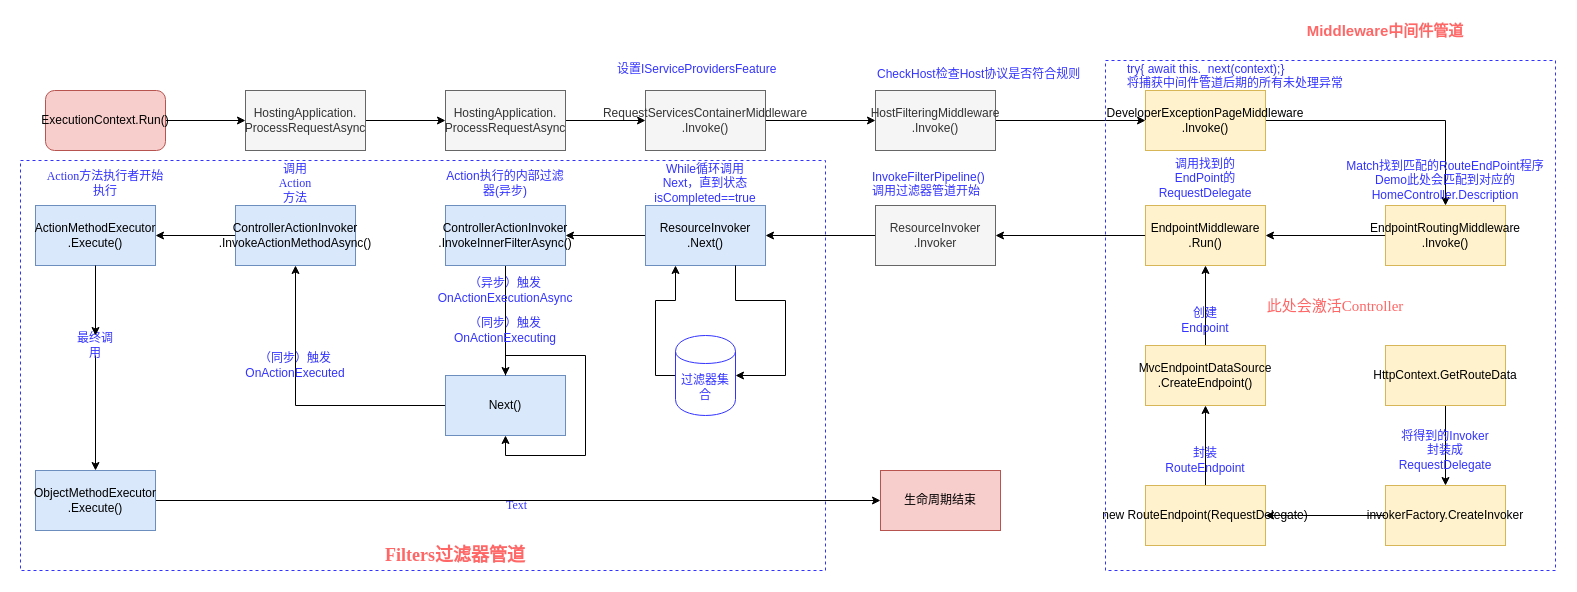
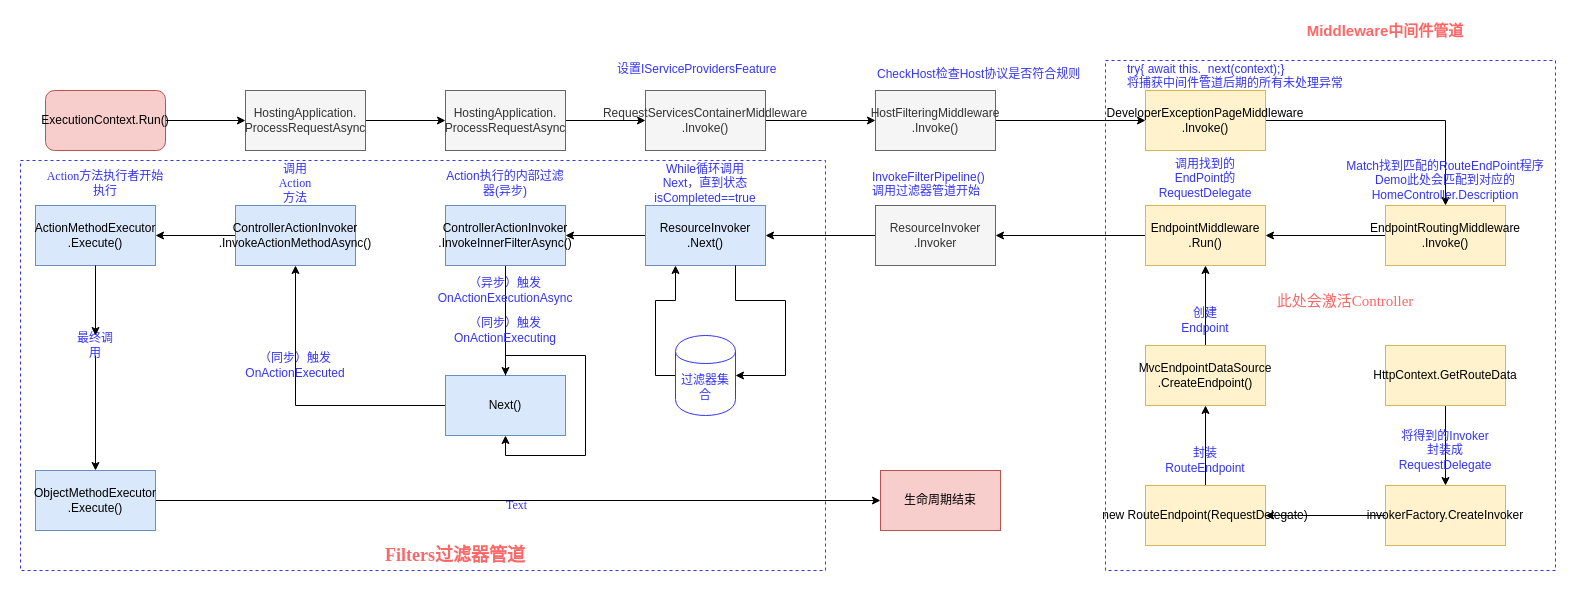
node "此处会激活Controller": moved (1336, 306) -> (1346, 301)
